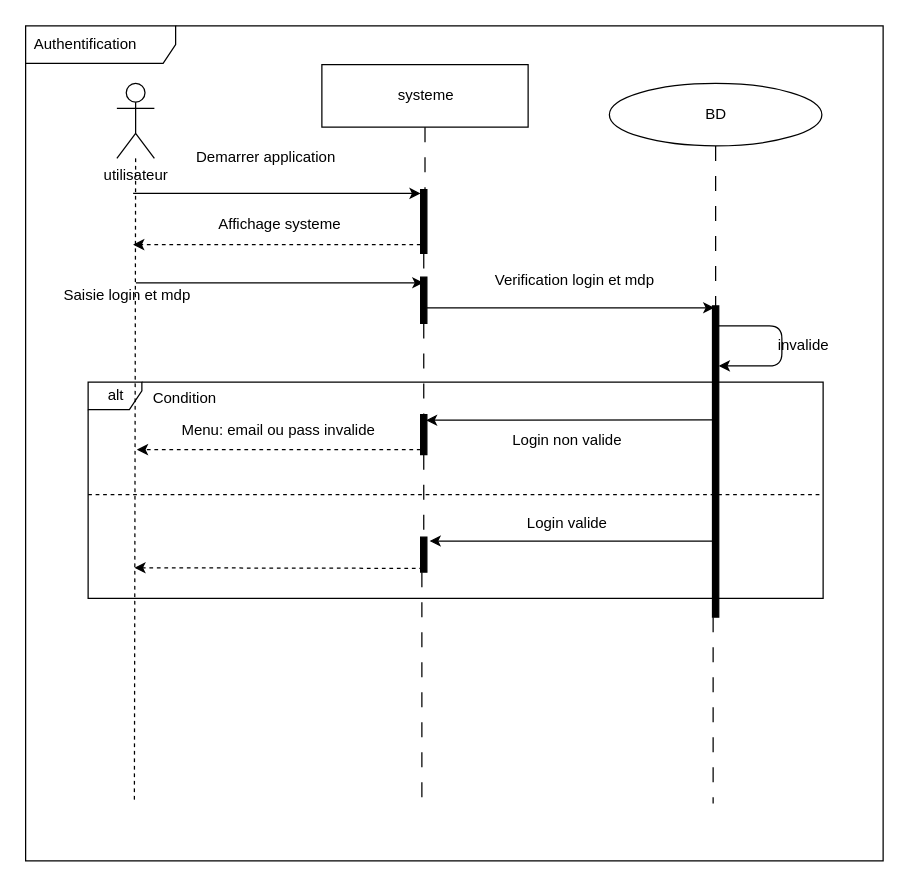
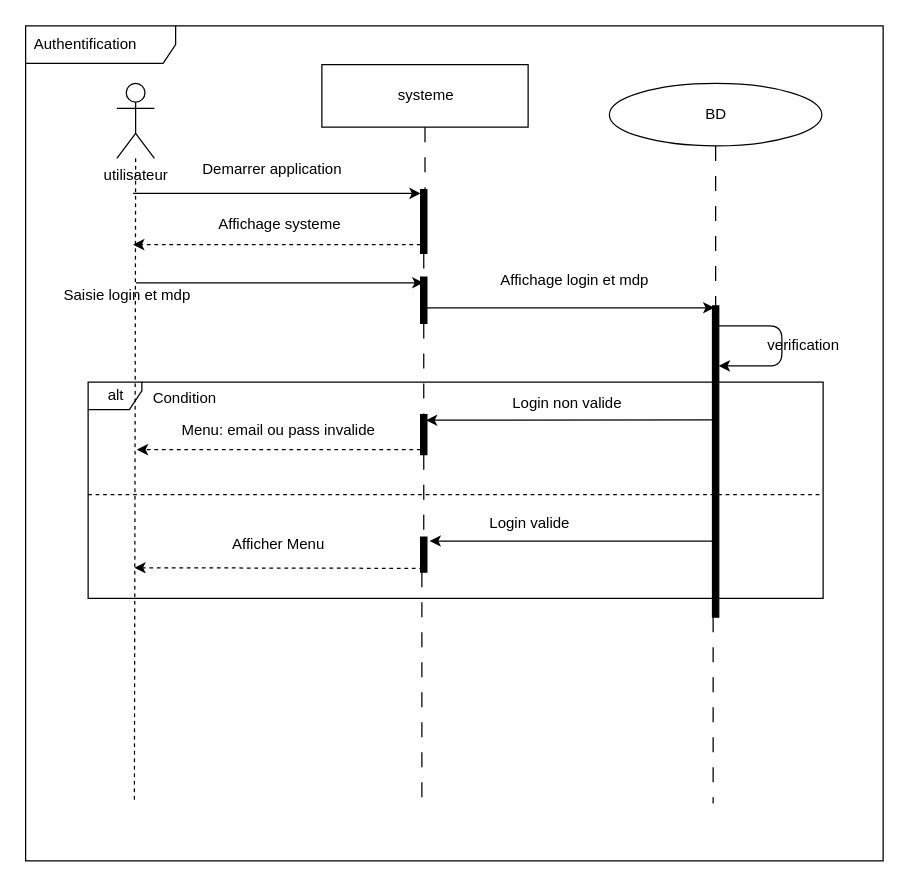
node "Demarrer application": moved (265, 157) -> (272, 169)
node "Verification login et mdp": label "Verification login et mdp" -> "Affichage login et mdp"
node "invalide": label "invalide" -> "verification"
node "Login non valide": moved (566, 441) -> (566, 404)
node "Login valide": moved (566, 523) -> (529, 523)
node "Afficher Menu": added
